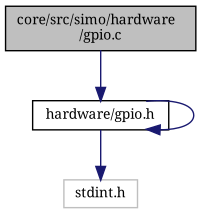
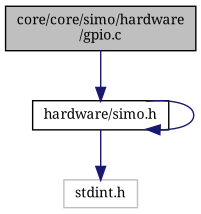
node "core/src/simo/hardware /gpio.c": label "core/src/simo/hardware /gpio.c" -> "core/core/simo/hardware /gpio.c"
node "hardware/gpio.h": label "hardware/gpio.h" -> "hardware/simo.h"
